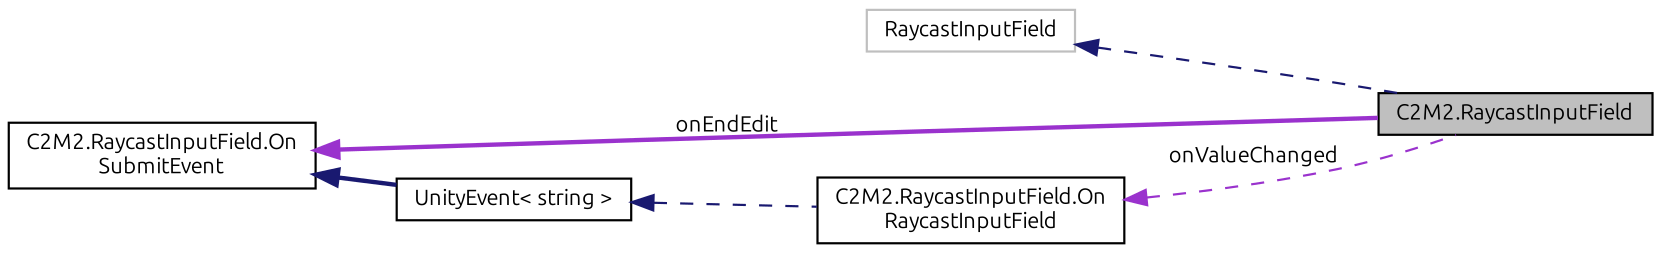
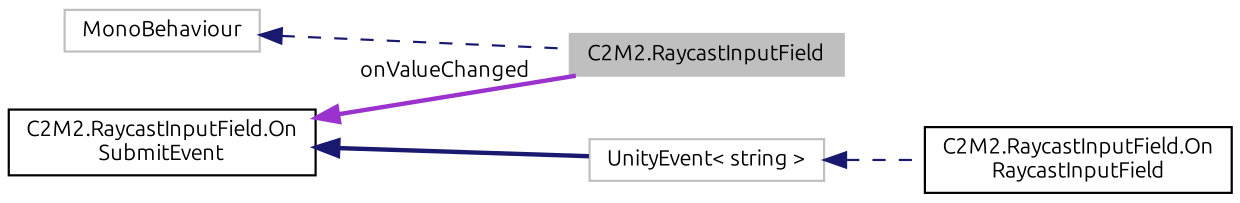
node "RaycastInputField": label "RaycastInputField" -> "MonoBehaviour"
node "C2M2.RaycastInputField": color black -> grey75
edge "C2M2.RaycastInputField" -> "C2M2.RaycastInputField.On SubmitEvent": label " onEndEdit" -> " onValueChanged"
edge "C2M2.RaycastInputField" -> "C2M2.RaycastInputField.On RaycastInputField": removed, label "onValueChanged"
node "UnityEvent< string >": color black -> grey75
